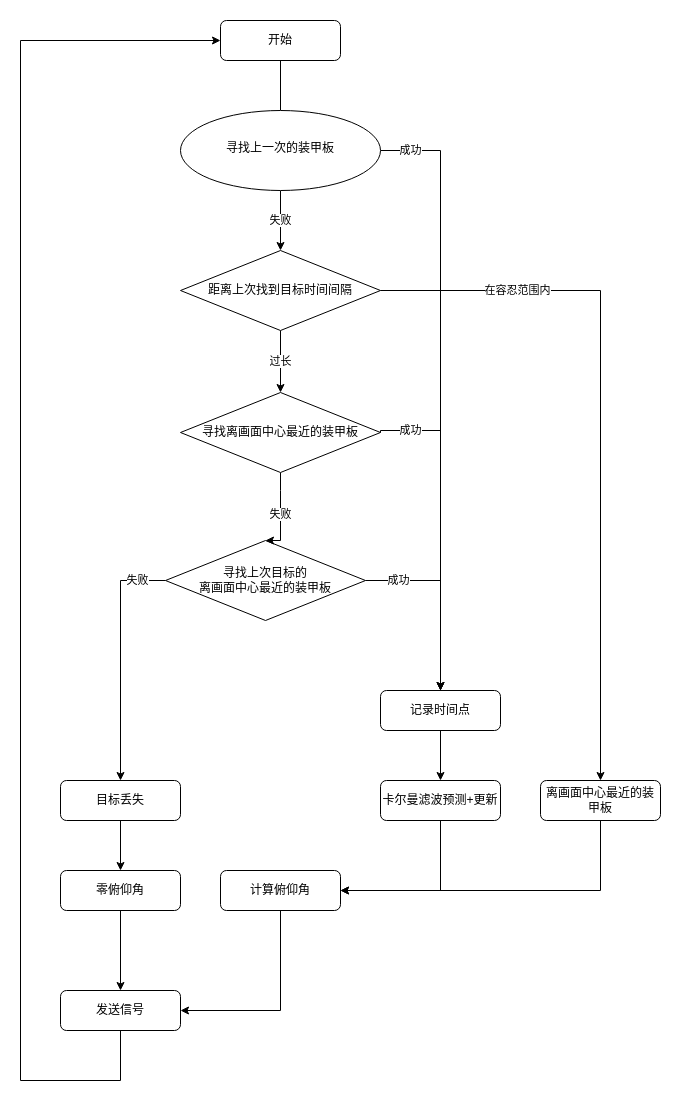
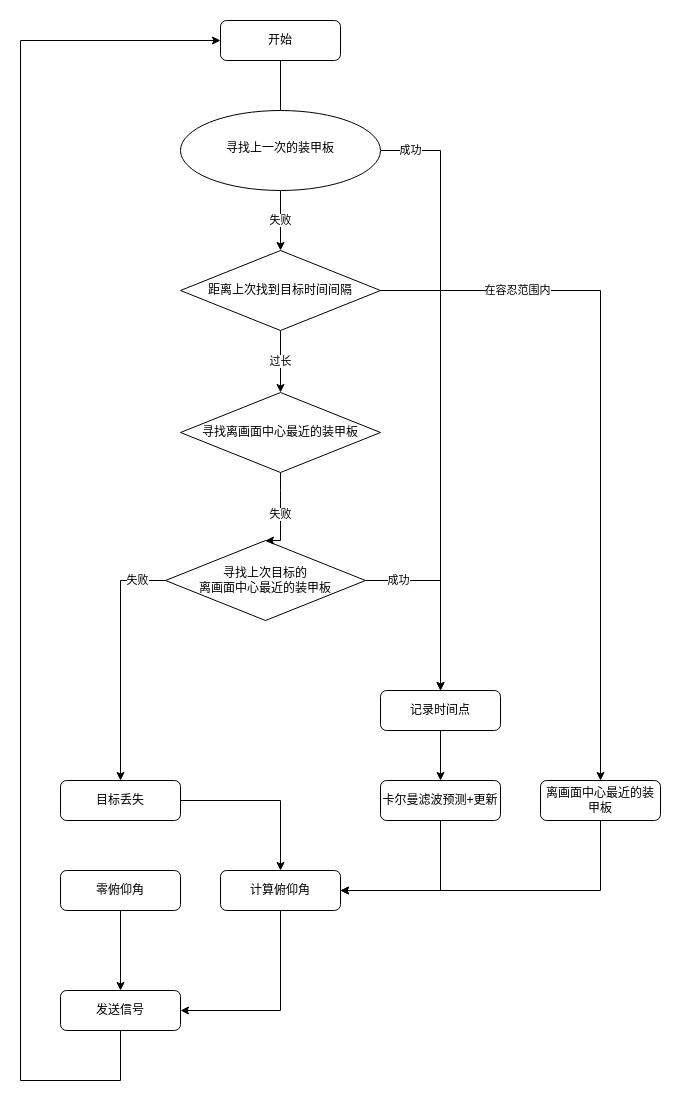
edge "寻找离画面中心最近的装甲板" -> "记录时间点": removed, label "成功"
edge "目标丢失" -> "零俯仰角": now "目标丢失" -> "计算俯仰角"
